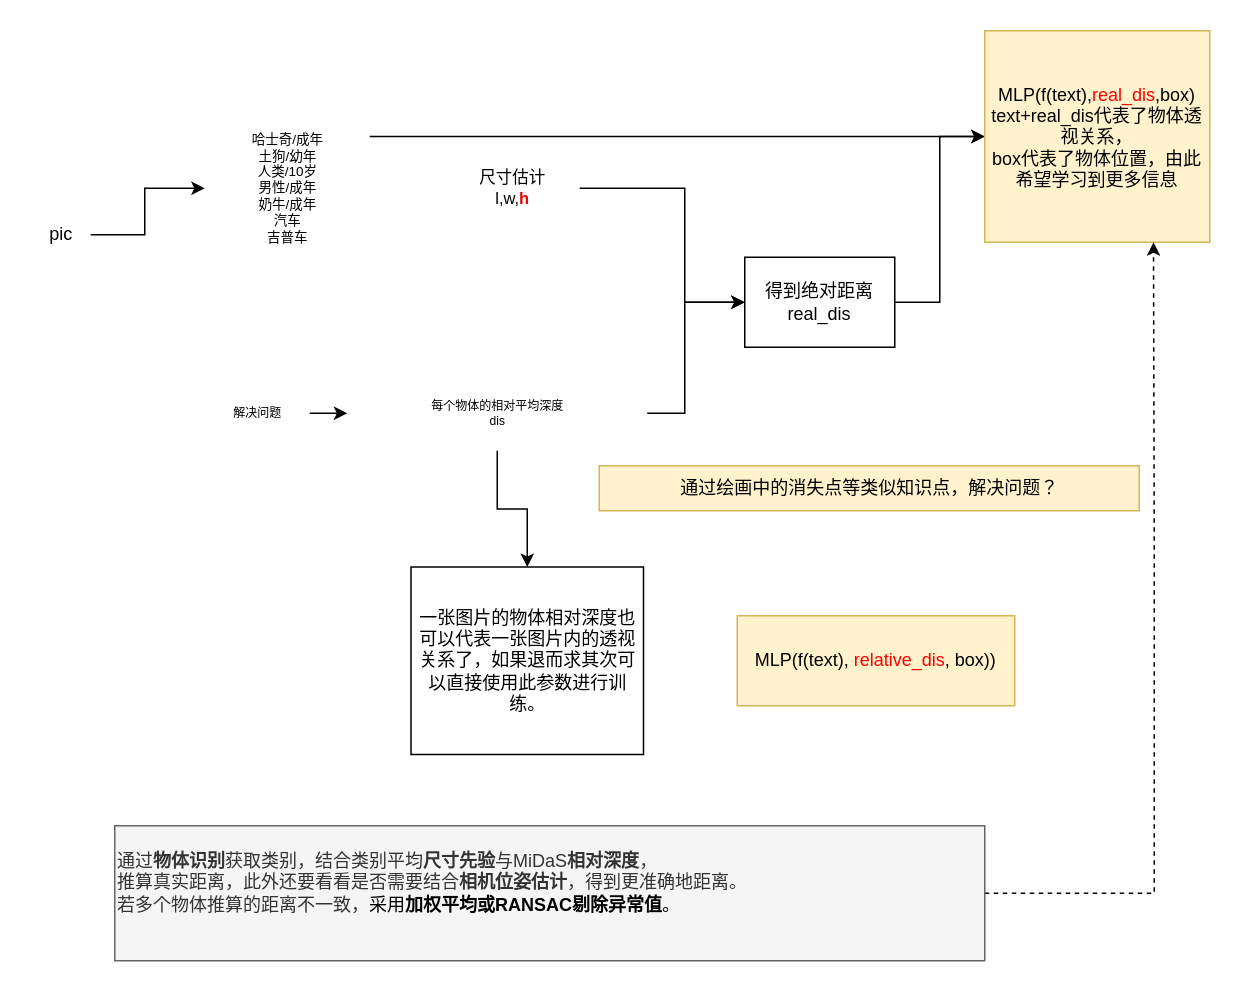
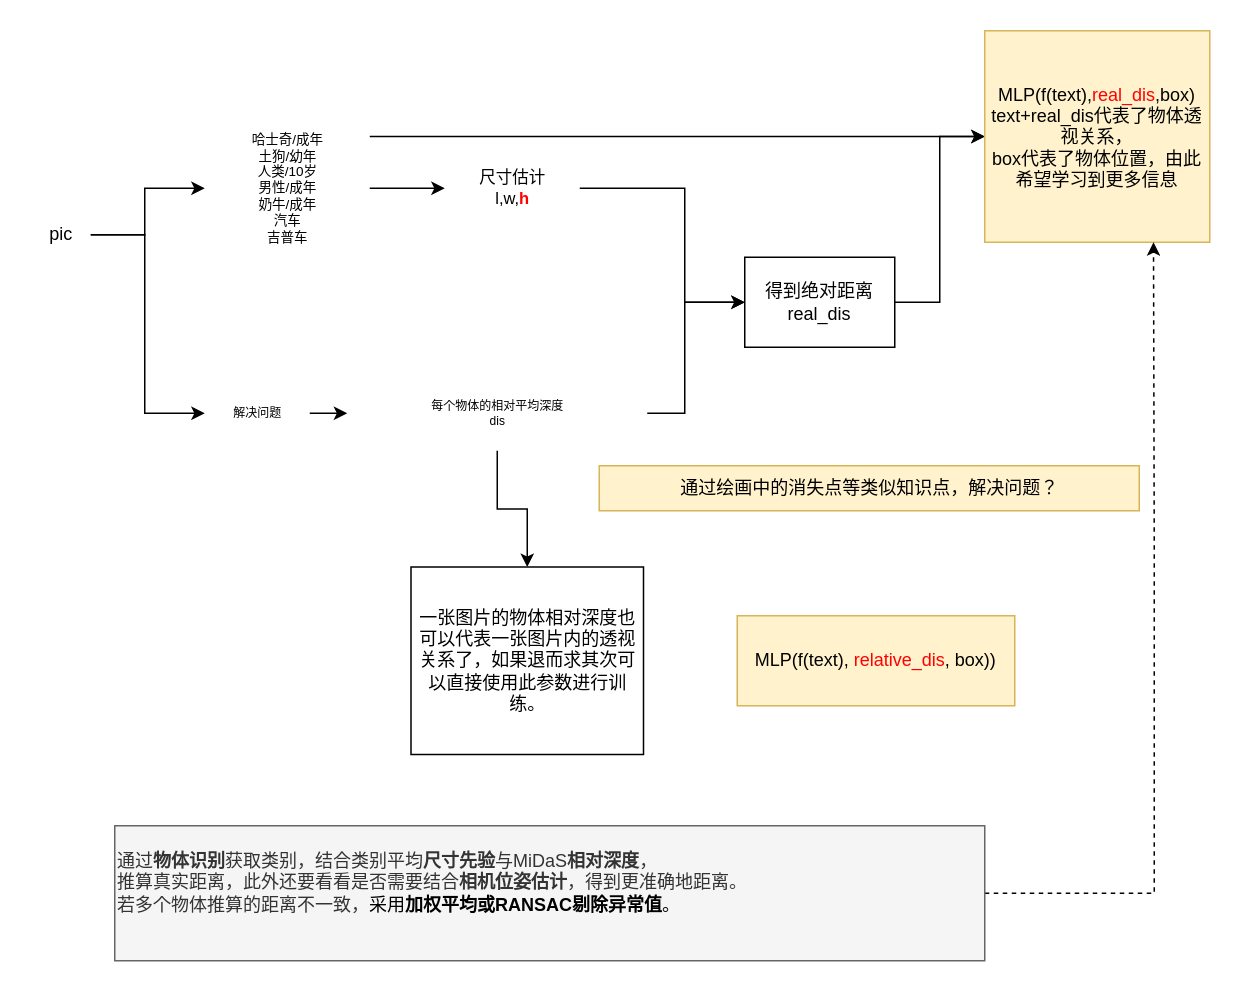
edge "哈士奇/成年 土狗/幼年 人类/10岁 男性/成年 奶牛/成年 汽车 吉普车" -> "尺寸估计 l,w,h": added
edge "pic" -> "解决问题": added
